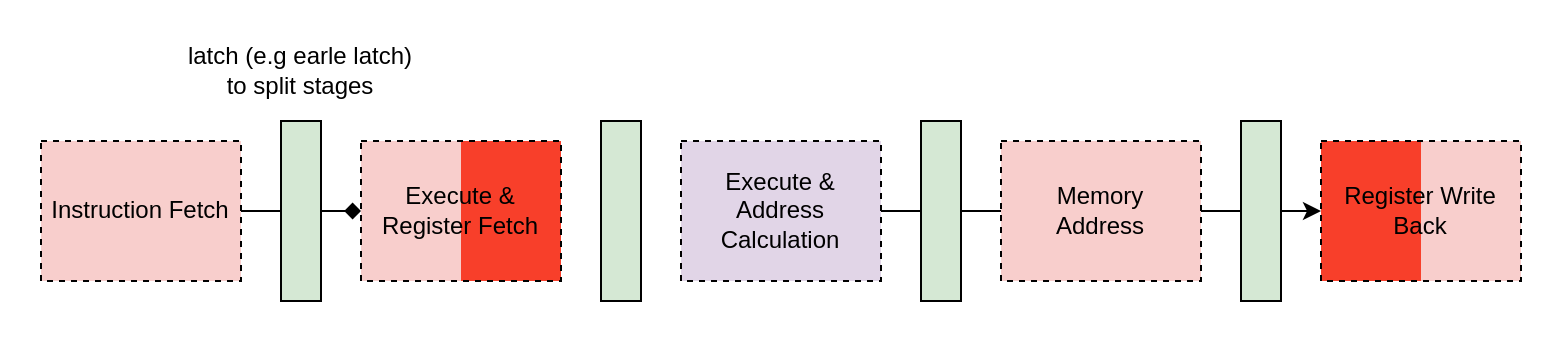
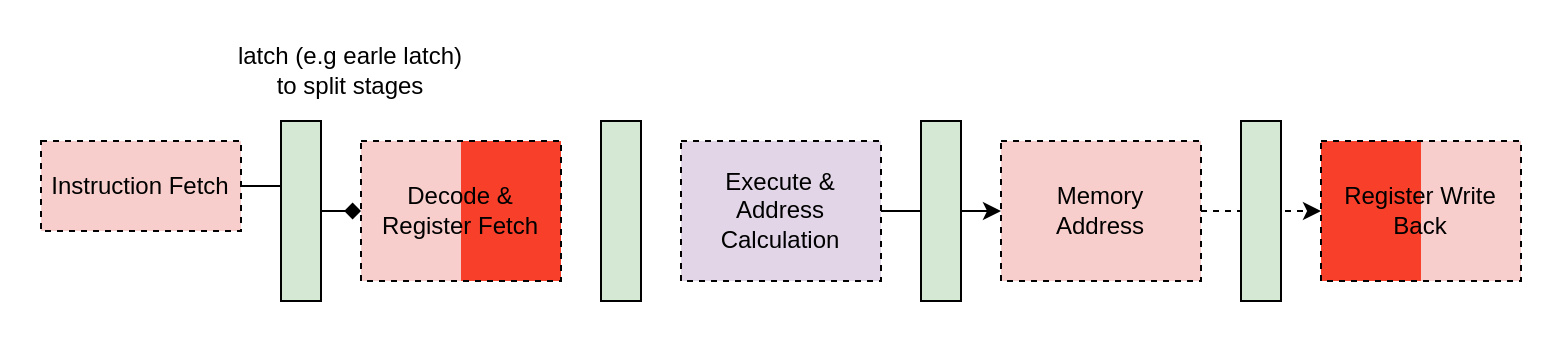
node "latch (e.g earle latch) to split stages": moved (301, 71) -> (351, 71)
node "Instruction Fetch": size 200x140 -> 200x90
node "Execute & Register Fetch": label "Execute & Register Fetch" -> "Decode & Register Fetch"
edge "Execute & Address Calculation" -- "Memory Address": arrowhead none -> classic
edge "Memory Address" -> "Register Write Back": style solid -> dashed
